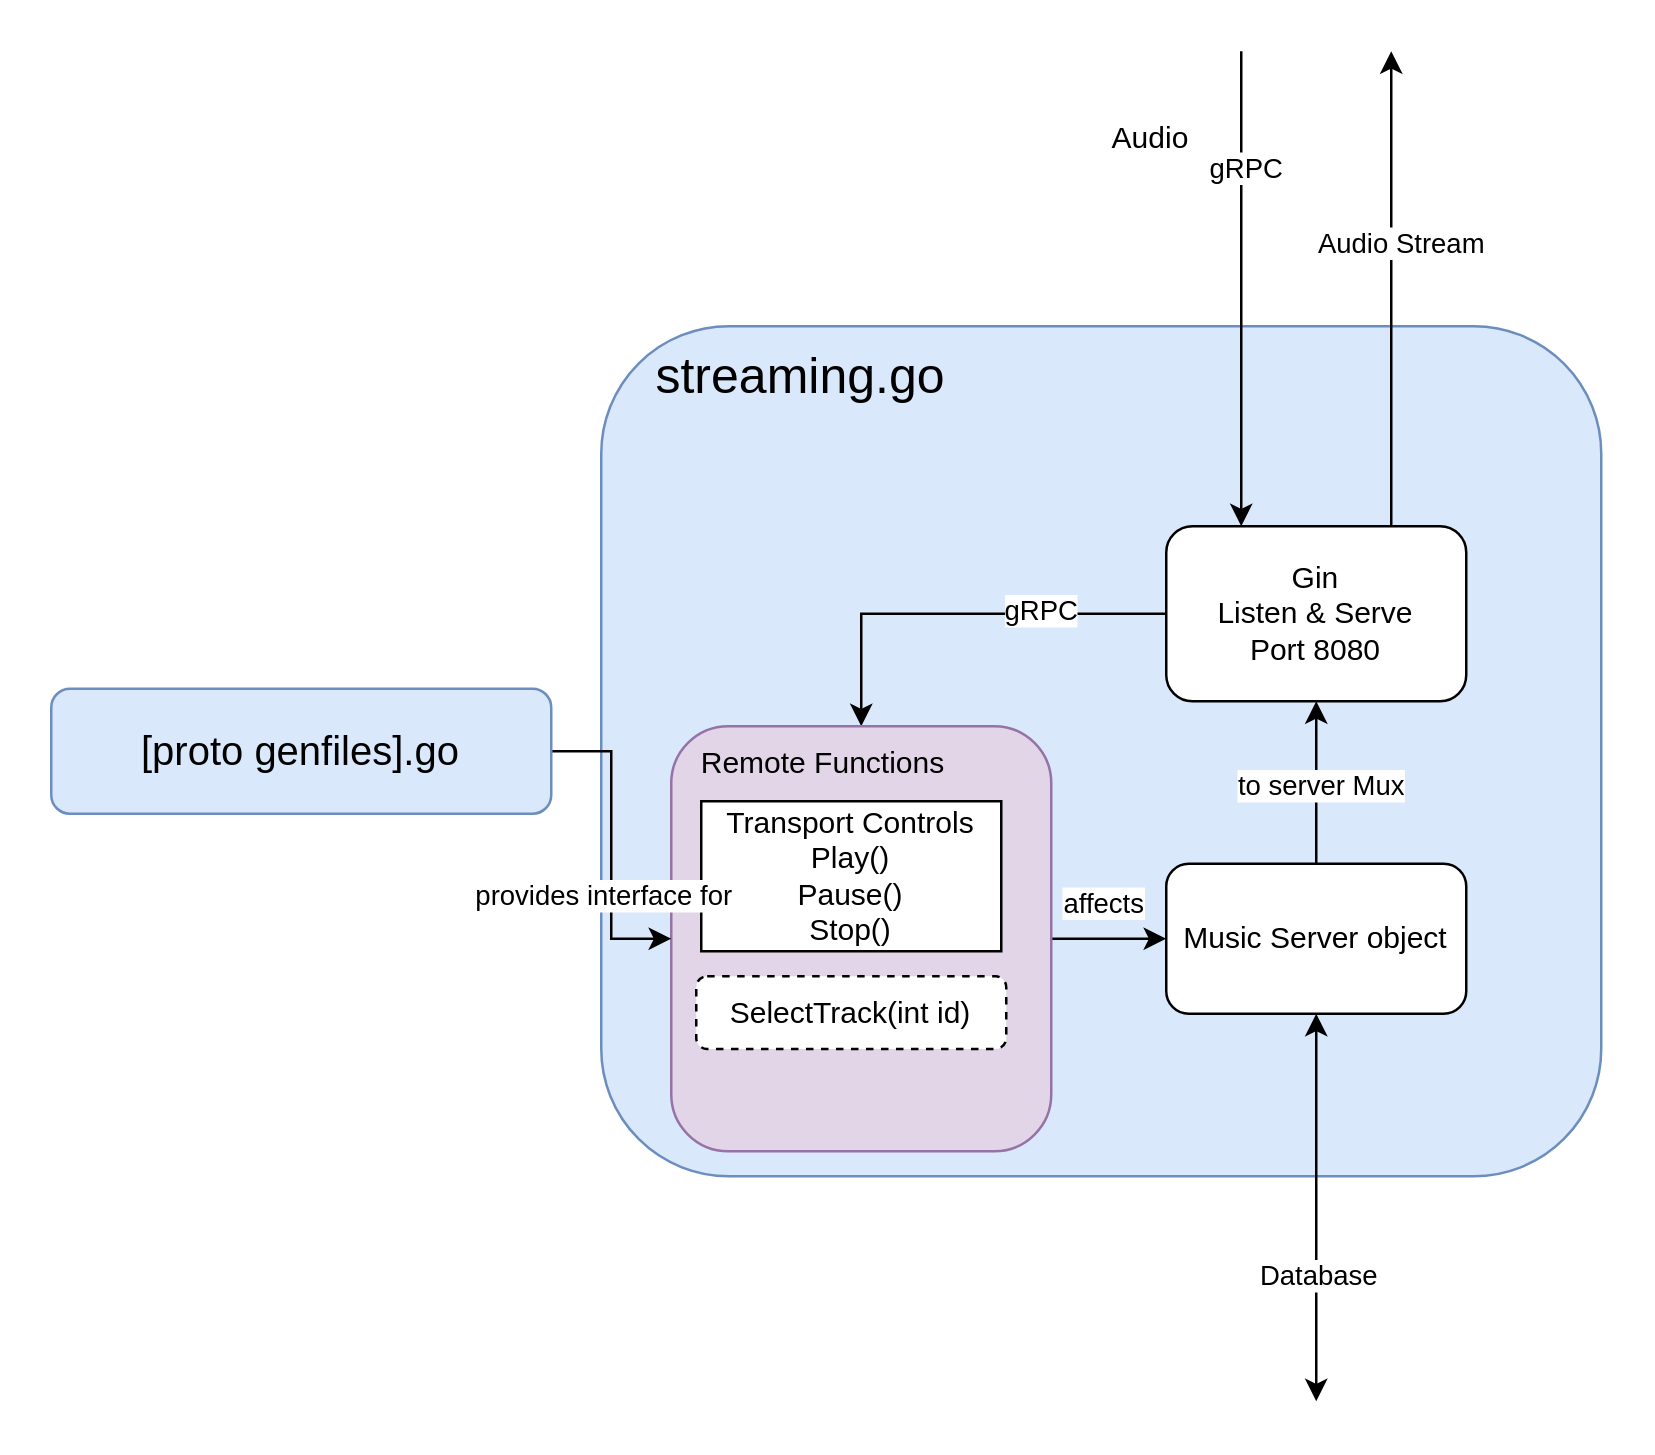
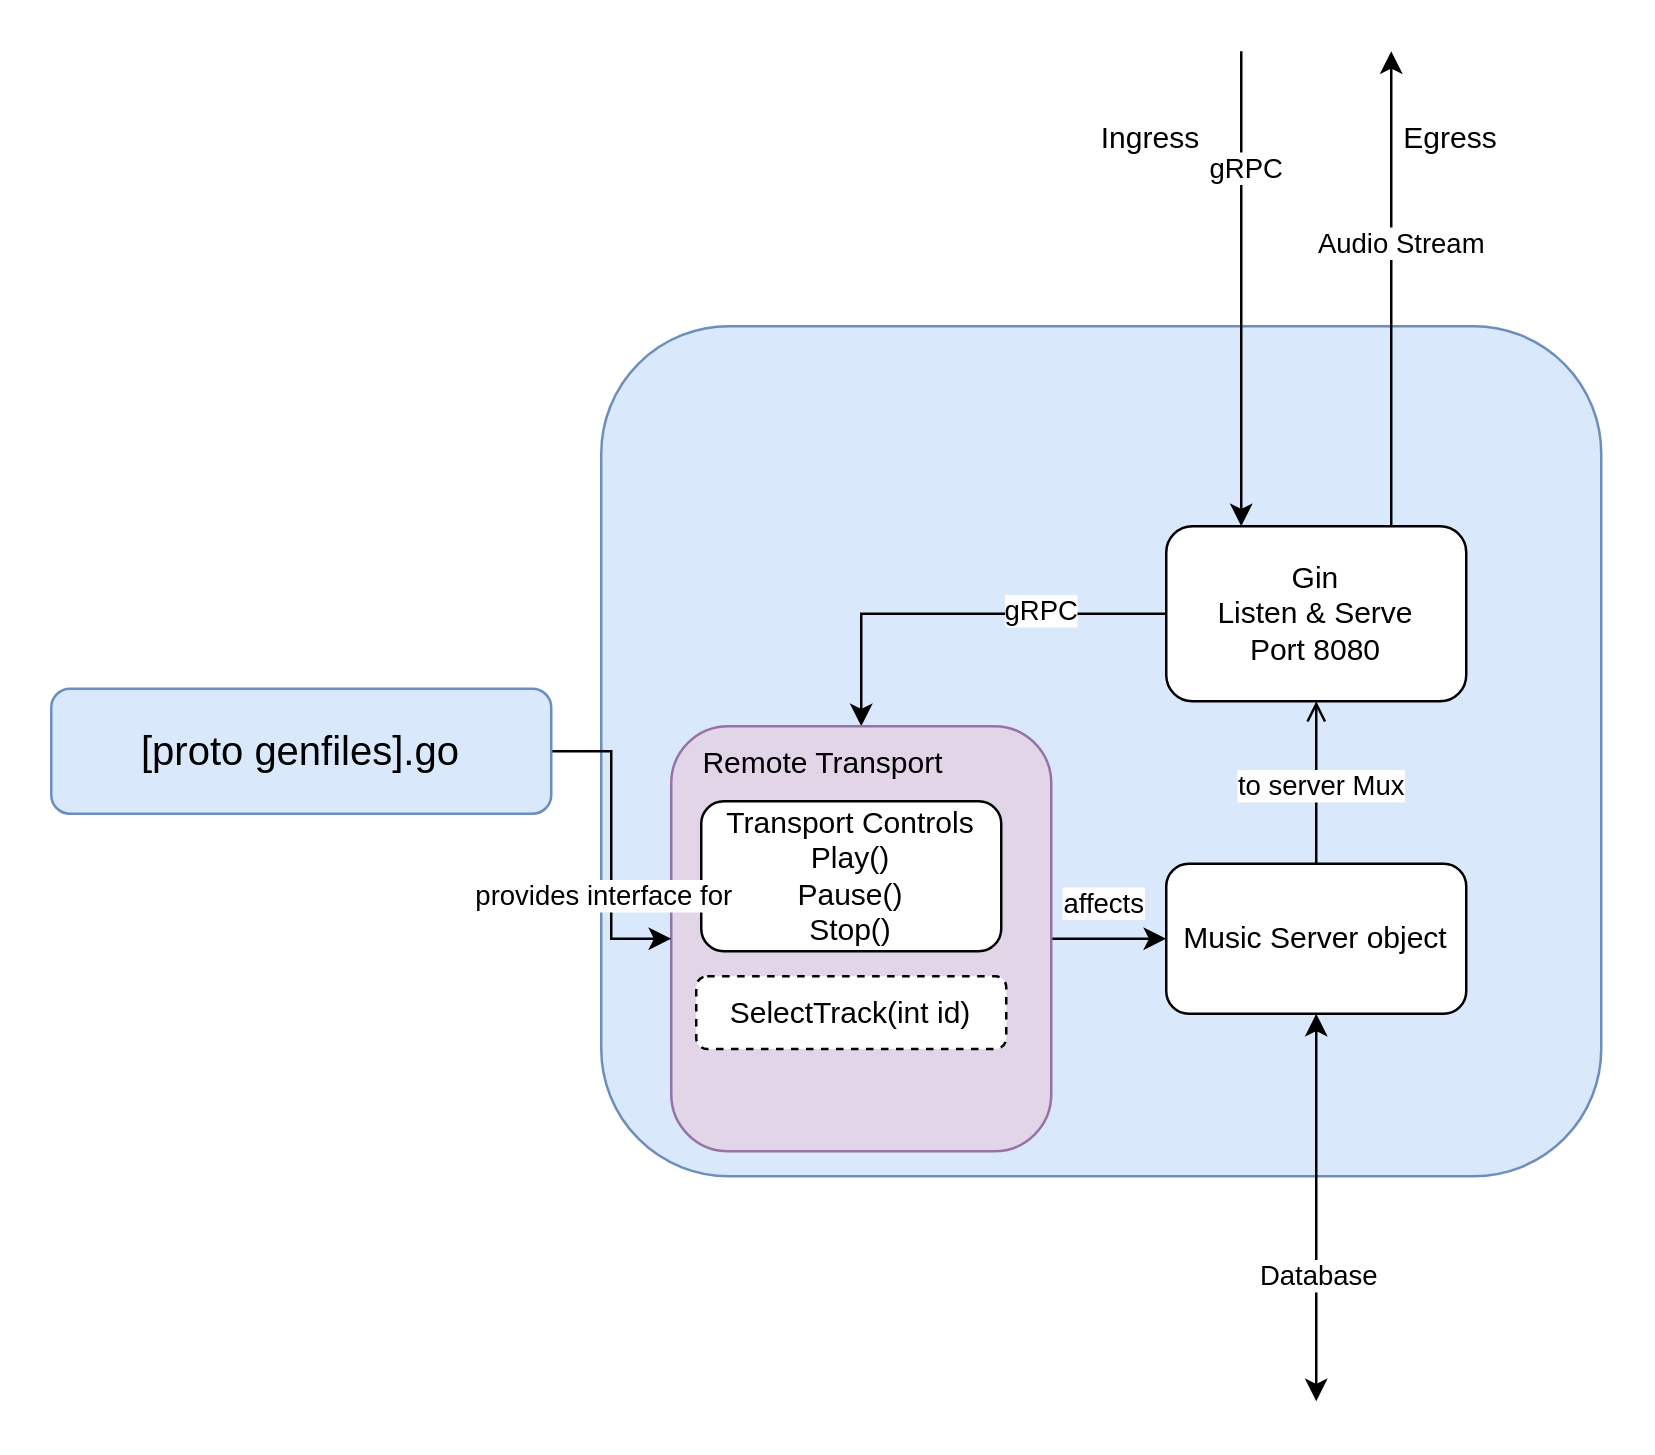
node "Audio": label "Audio" -> "Ingress"
node "Egress": added
node "streaming.go": removed
edge "Music Server object" -> "Gin Listen & Serve Port 8080": arrowhead classic -> open
node "Remote Functions": label "Remote Functions" -> "Remote Transport"
node "Transport Controls Play() Pause() Stop()": shape rectangle -> rounded rectangle
